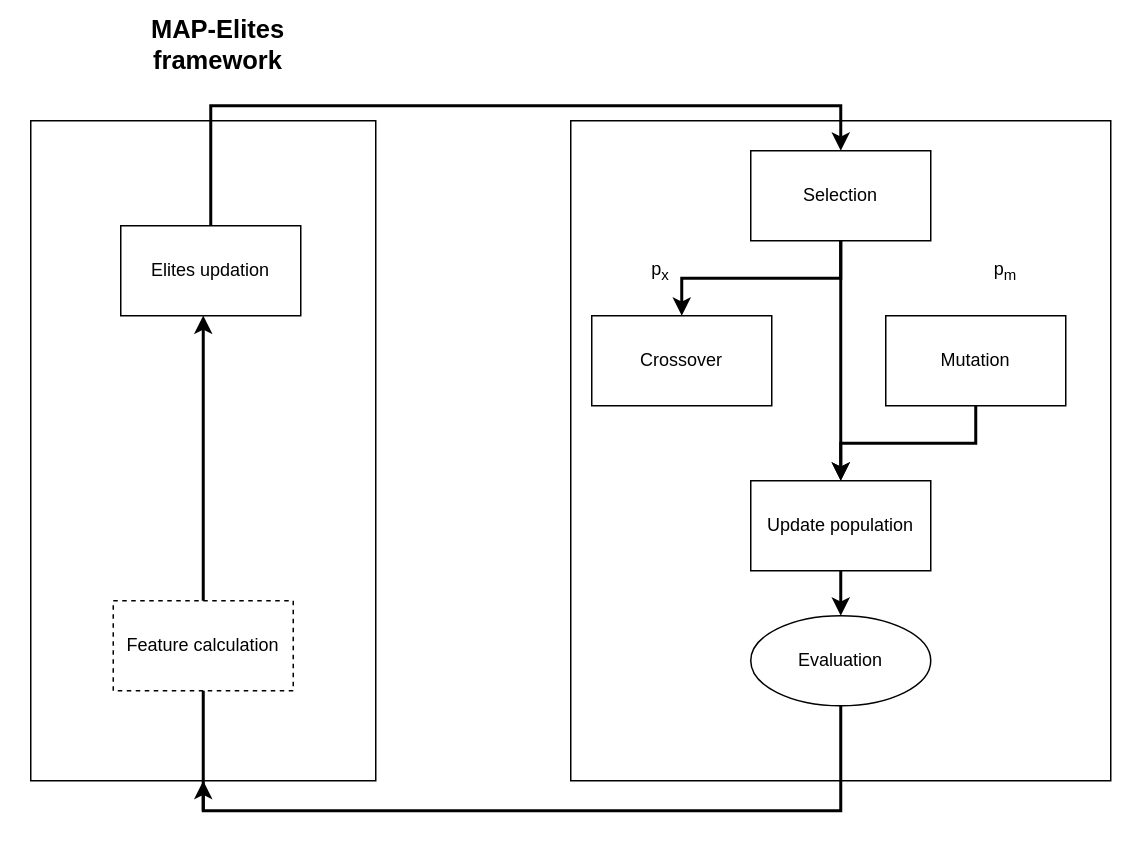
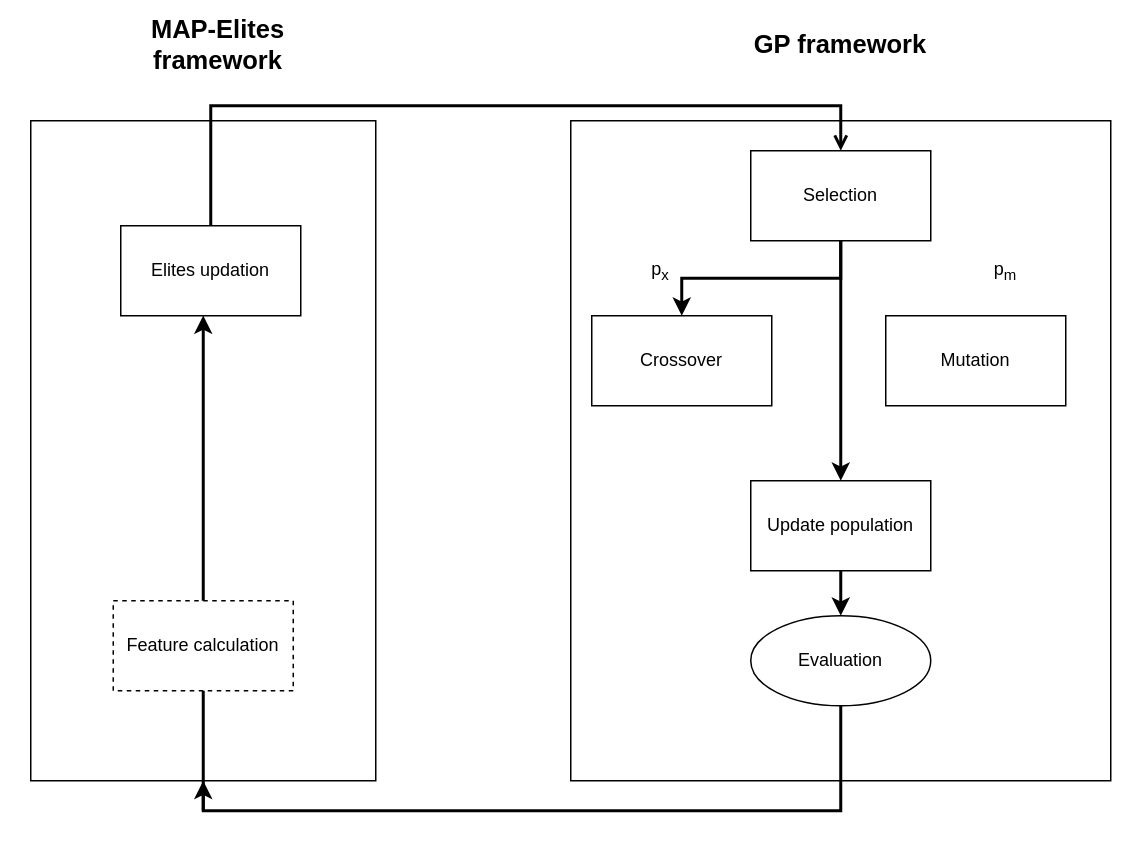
node "GP framework": added
edge "Elites updation" -> "Selection": arrowhead classic -> open
edge "Mutation" -> "Update population": removed
